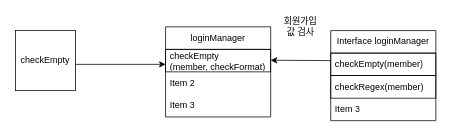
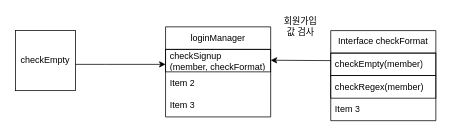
node "Interface loginManager": label "Interface loginManager" -> "Interface checkFormat"
node "checkEmpty (member, checkFormat)": label "checkEmpty (member, checkFormat)" -> "checkSignup (member, checkFormat)"
